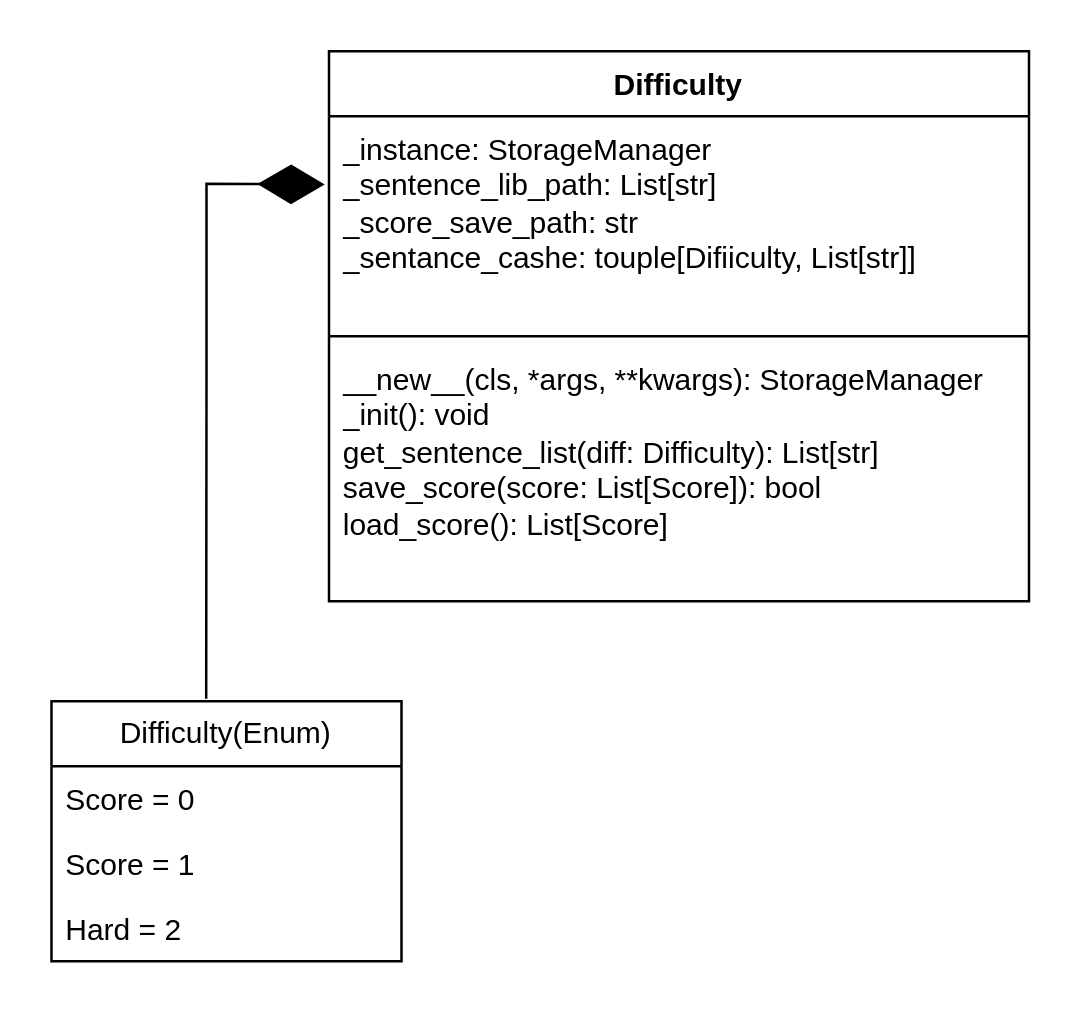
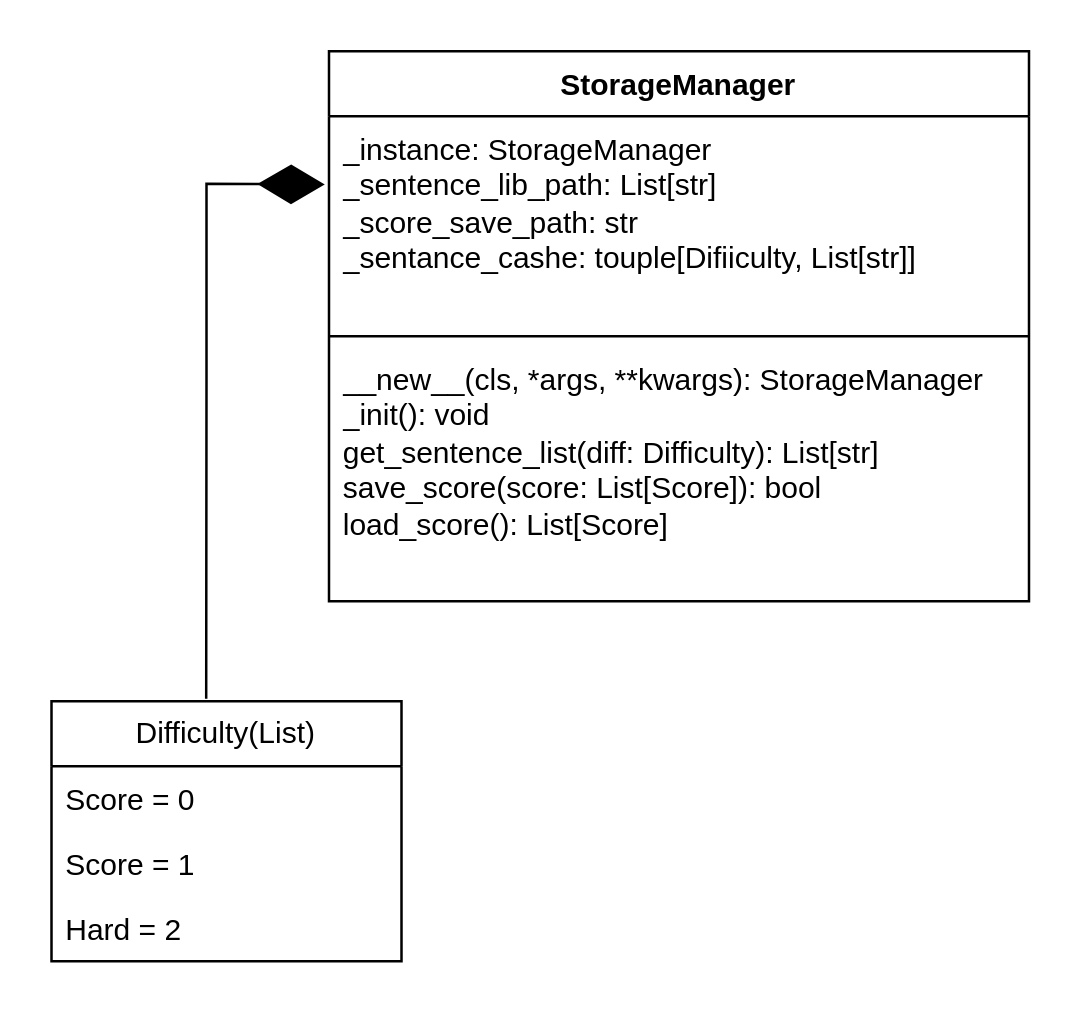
node "Difficulty": label "Difficulty" -> "StorageManager"
node "Difficulty(Enum)": label "Difficulty(Enum)" -> "Difficulty(List)"
